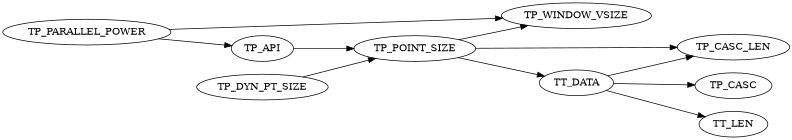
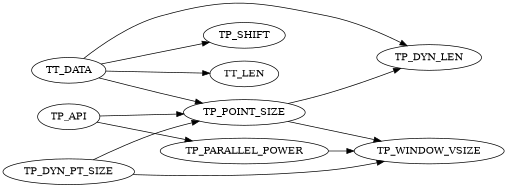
edge "TP_PARALLEL_POWER" -> "TP_API": reversed
node "TP_CASC_LEN": label "TP_CASC_LEN" -> "TP_DYN_LEN"
edge "TP_POINT_SIZE" -> "TT_DATA": reversed
node "TP_CASC": label "TP_CASC" -> "TP_SHIFT"
edge "TP_DYN_PT_SIZE" -> "TP_WINDOW_VSIZE": added
